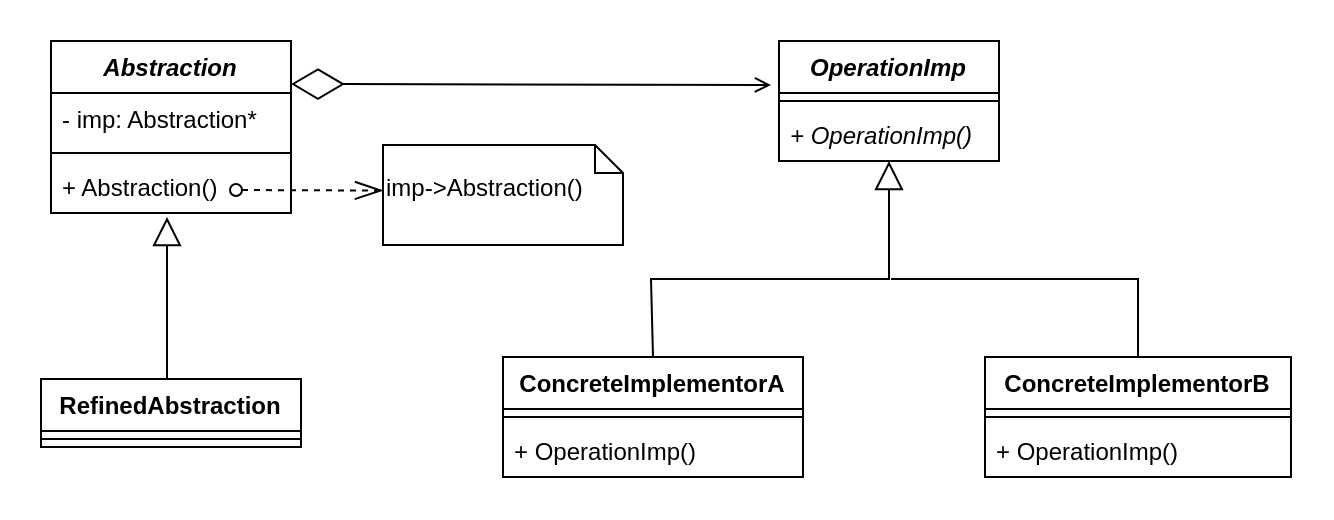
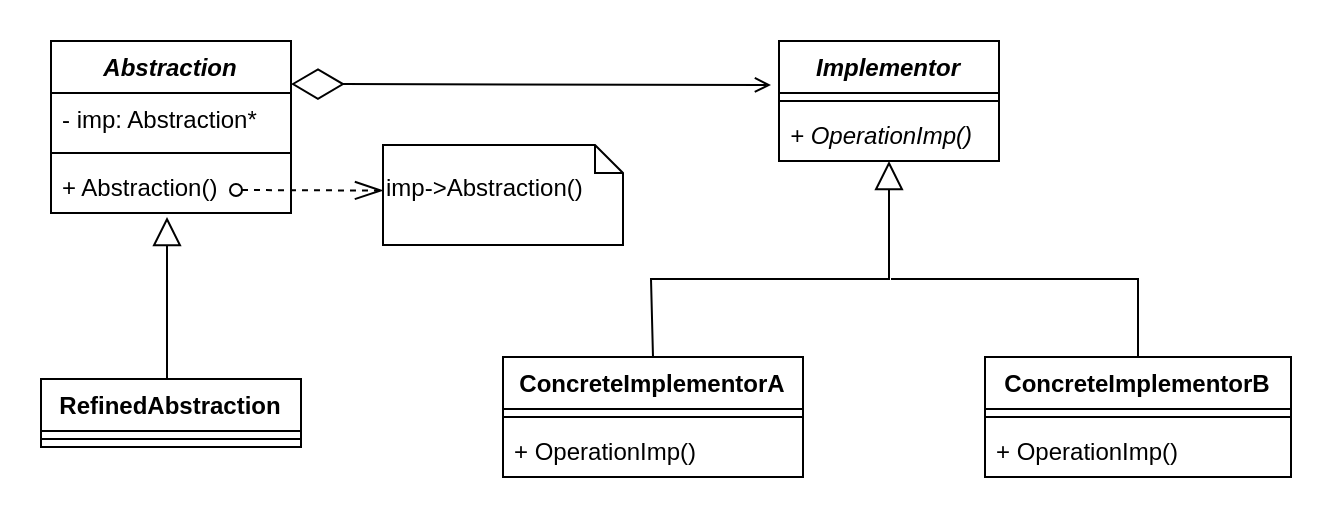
node "OperationImp": label "OperationImp" -> "Implementor"
